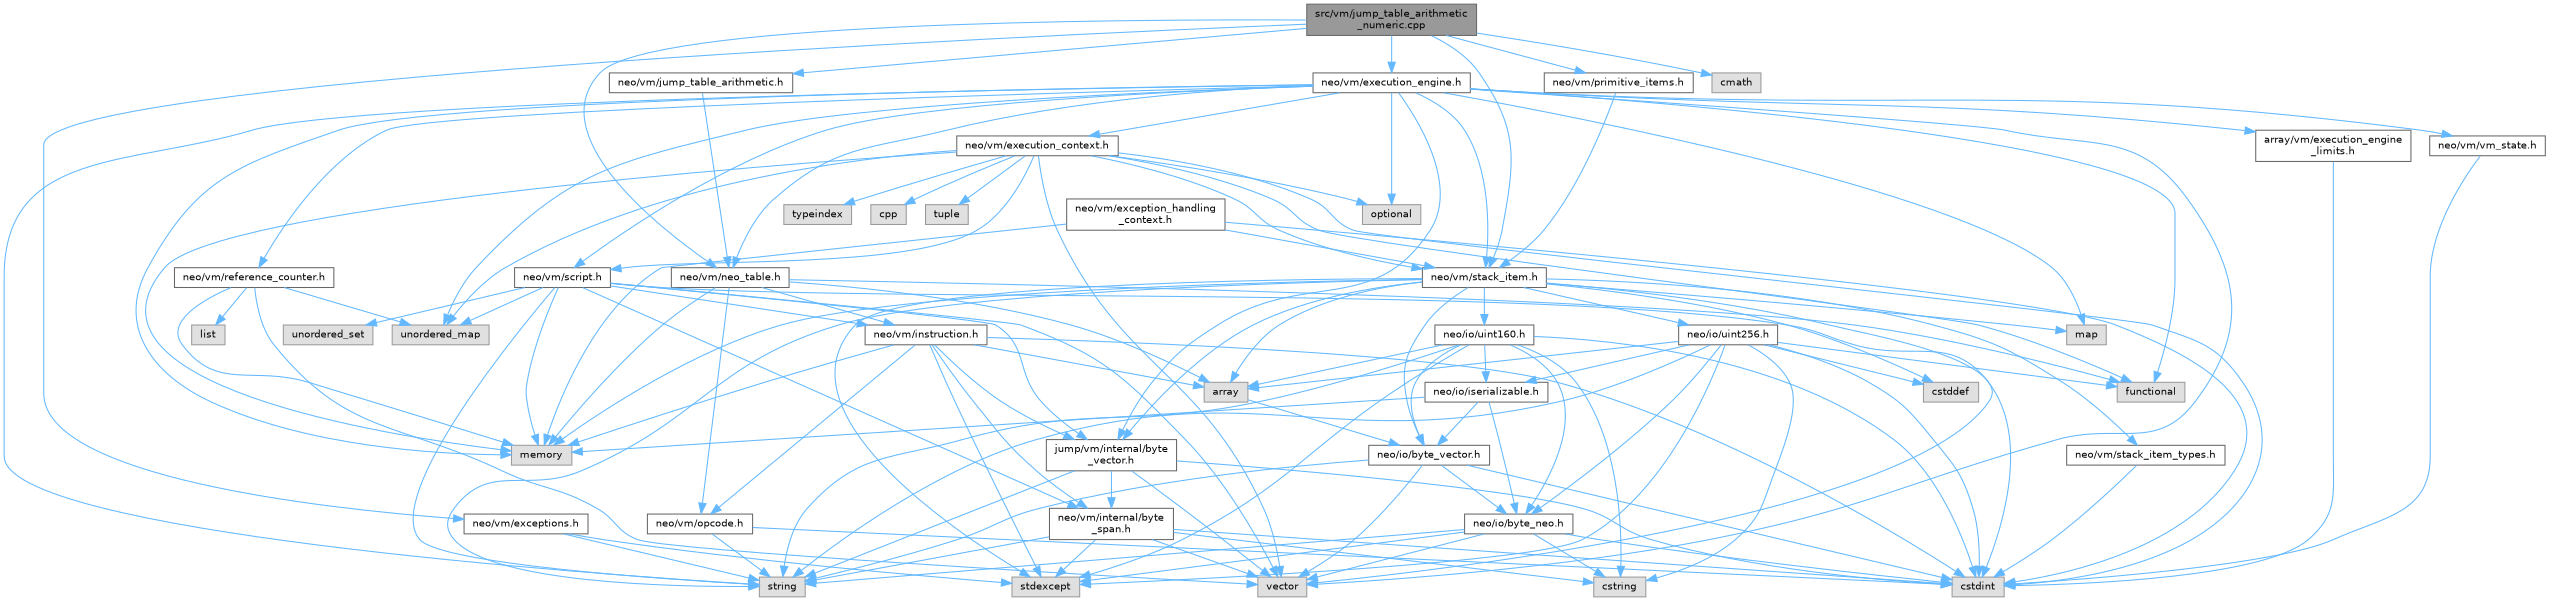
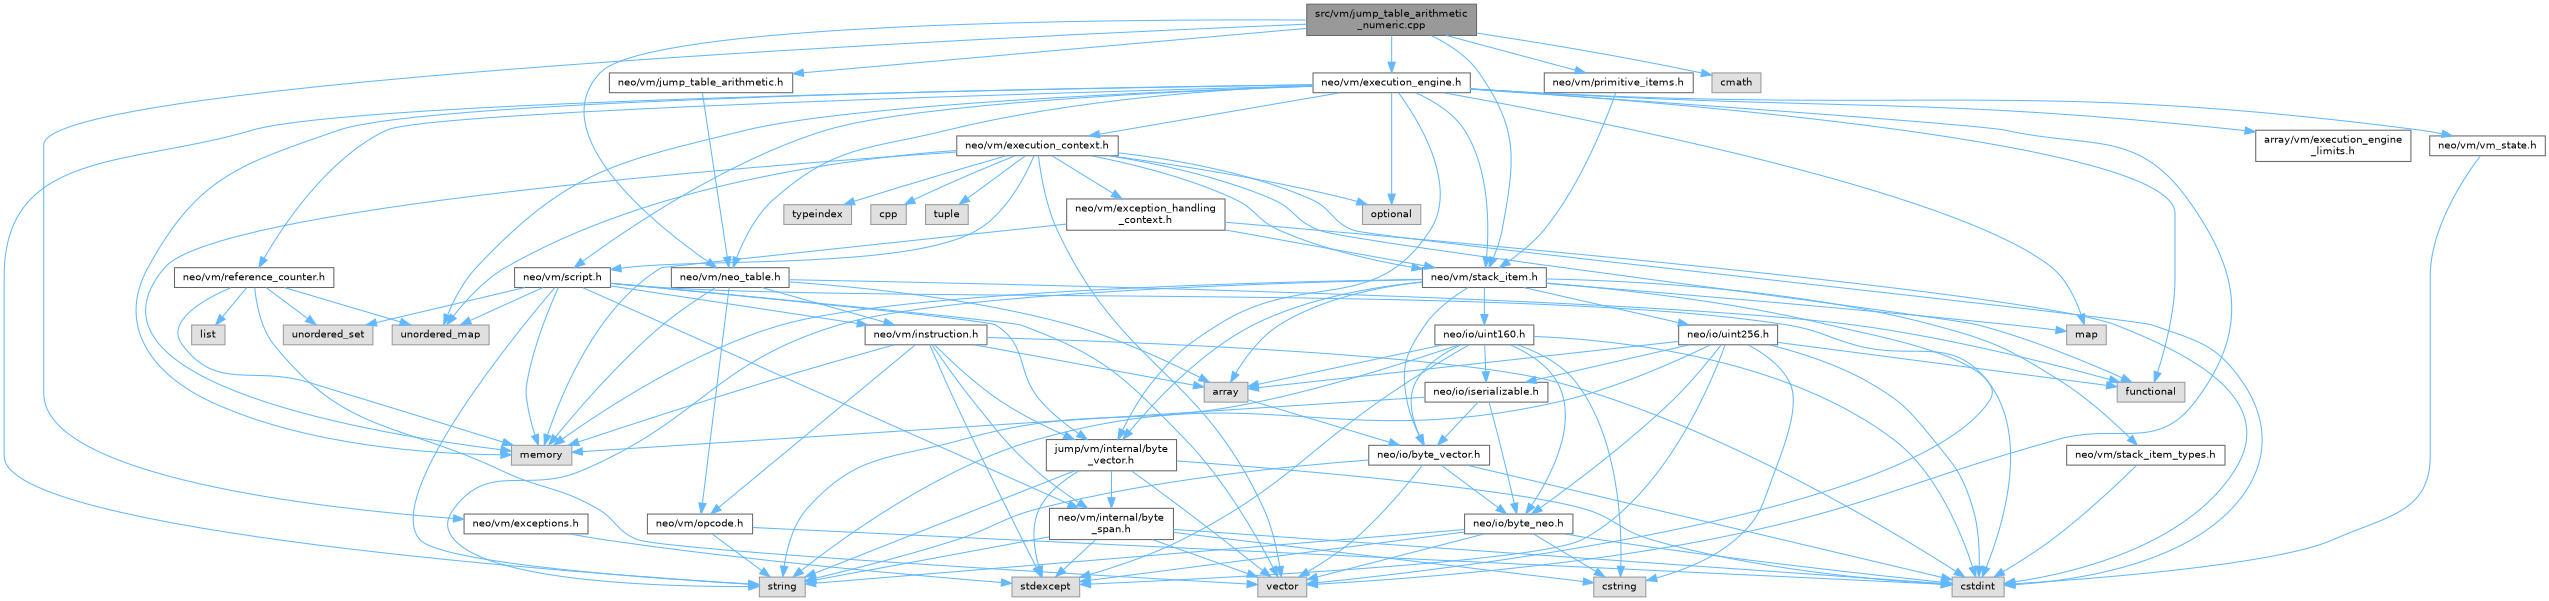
edge "neo/vm/execution_context.h" -> "neo/vm/exception_handling _context.h": added
edge "neo/vm/reference_counter.h" -> "unordered_set": added
edge "neo/vm/stack_item.h" -> "stdexcept": now "jump/vm/internal/byte _vector.h" -> "stdexcept"
node "cstddef": removed
edge "array/vm/execution_engine _limits.h" -> "cstdint": removed
edge "neo/vm/exceptions.h" -> "string": removed
